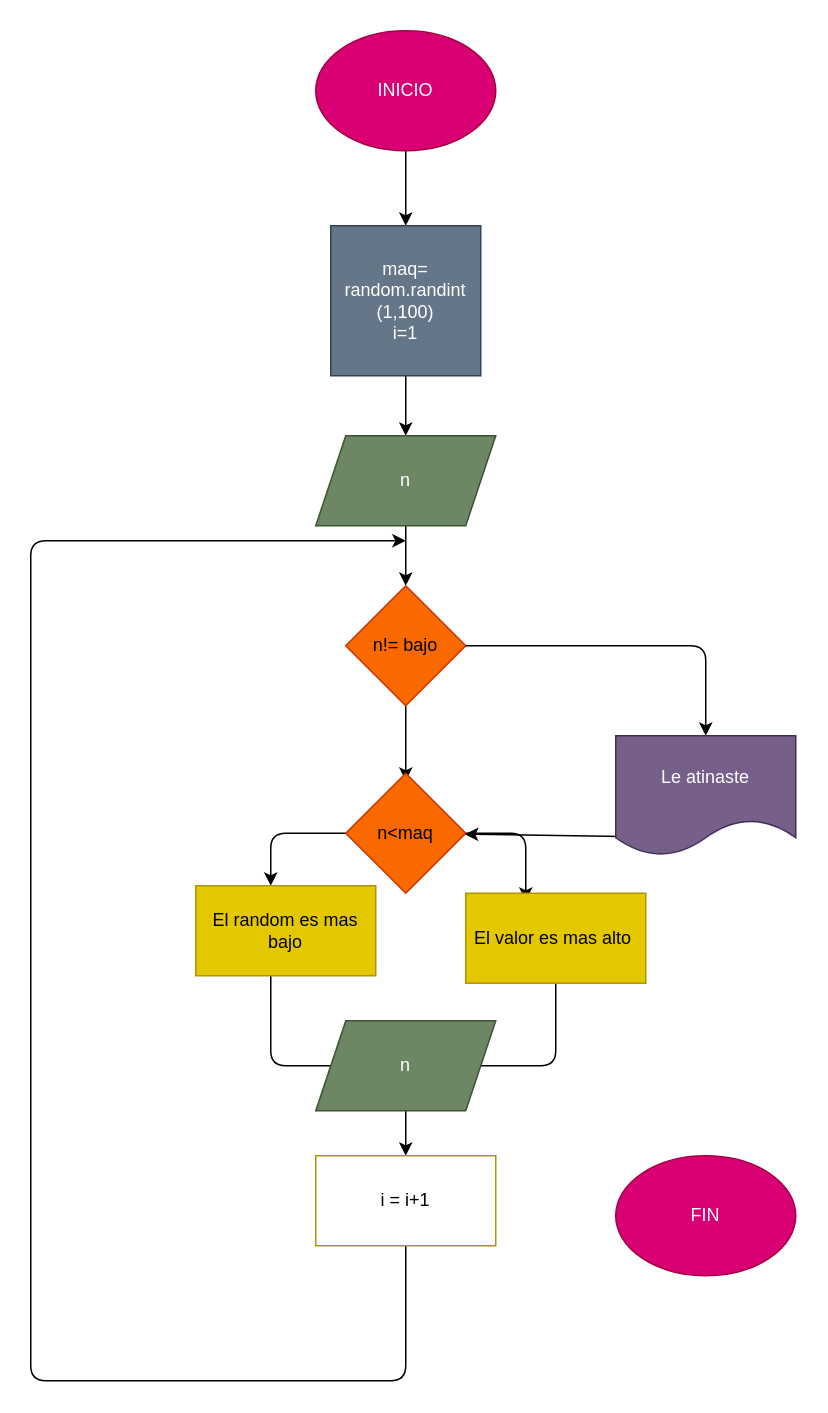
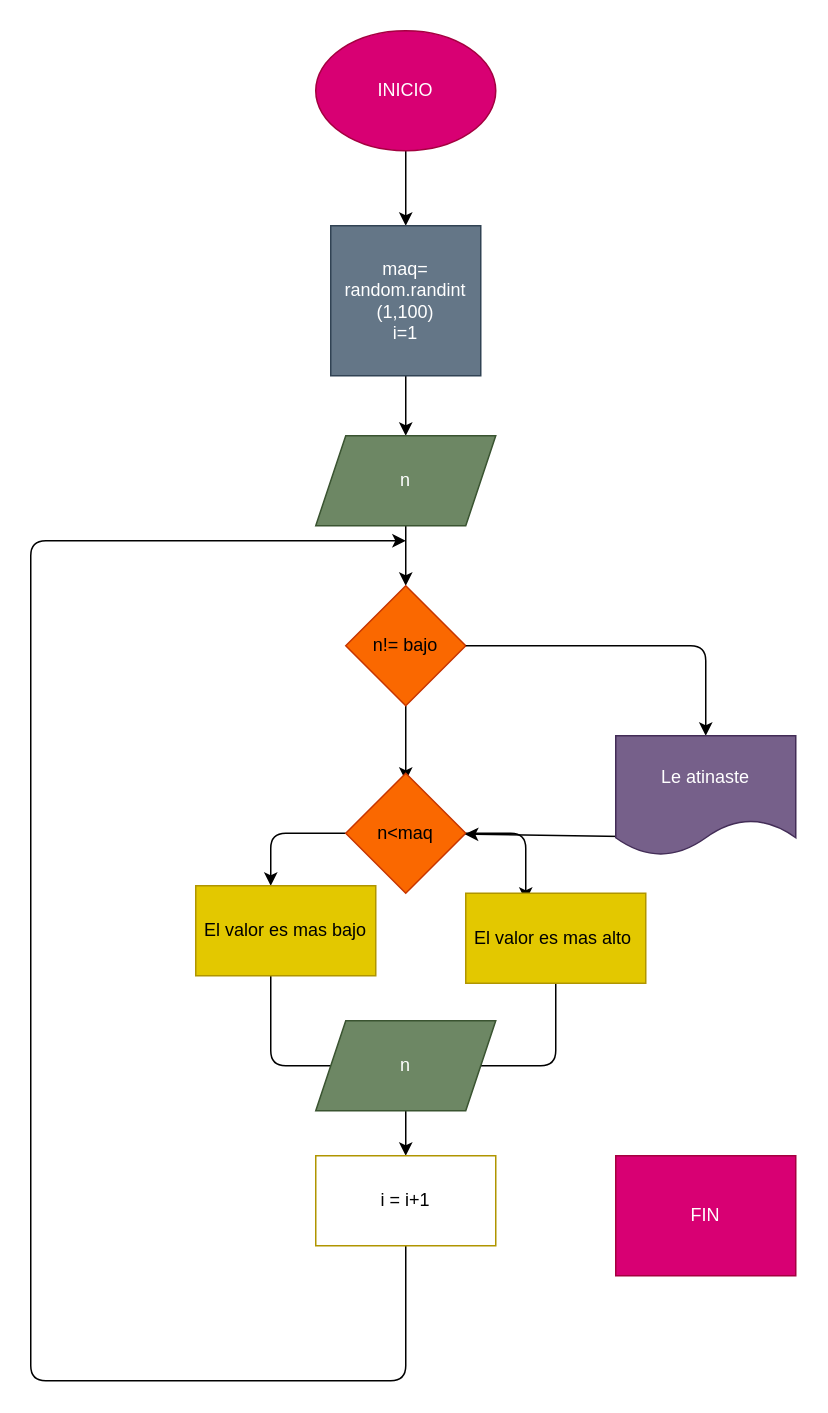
node "El random es mas bajo": label "El random es mas bajo" -> "El valor es mas bajo"
node "FIN": shape ellipse -> rectangle
